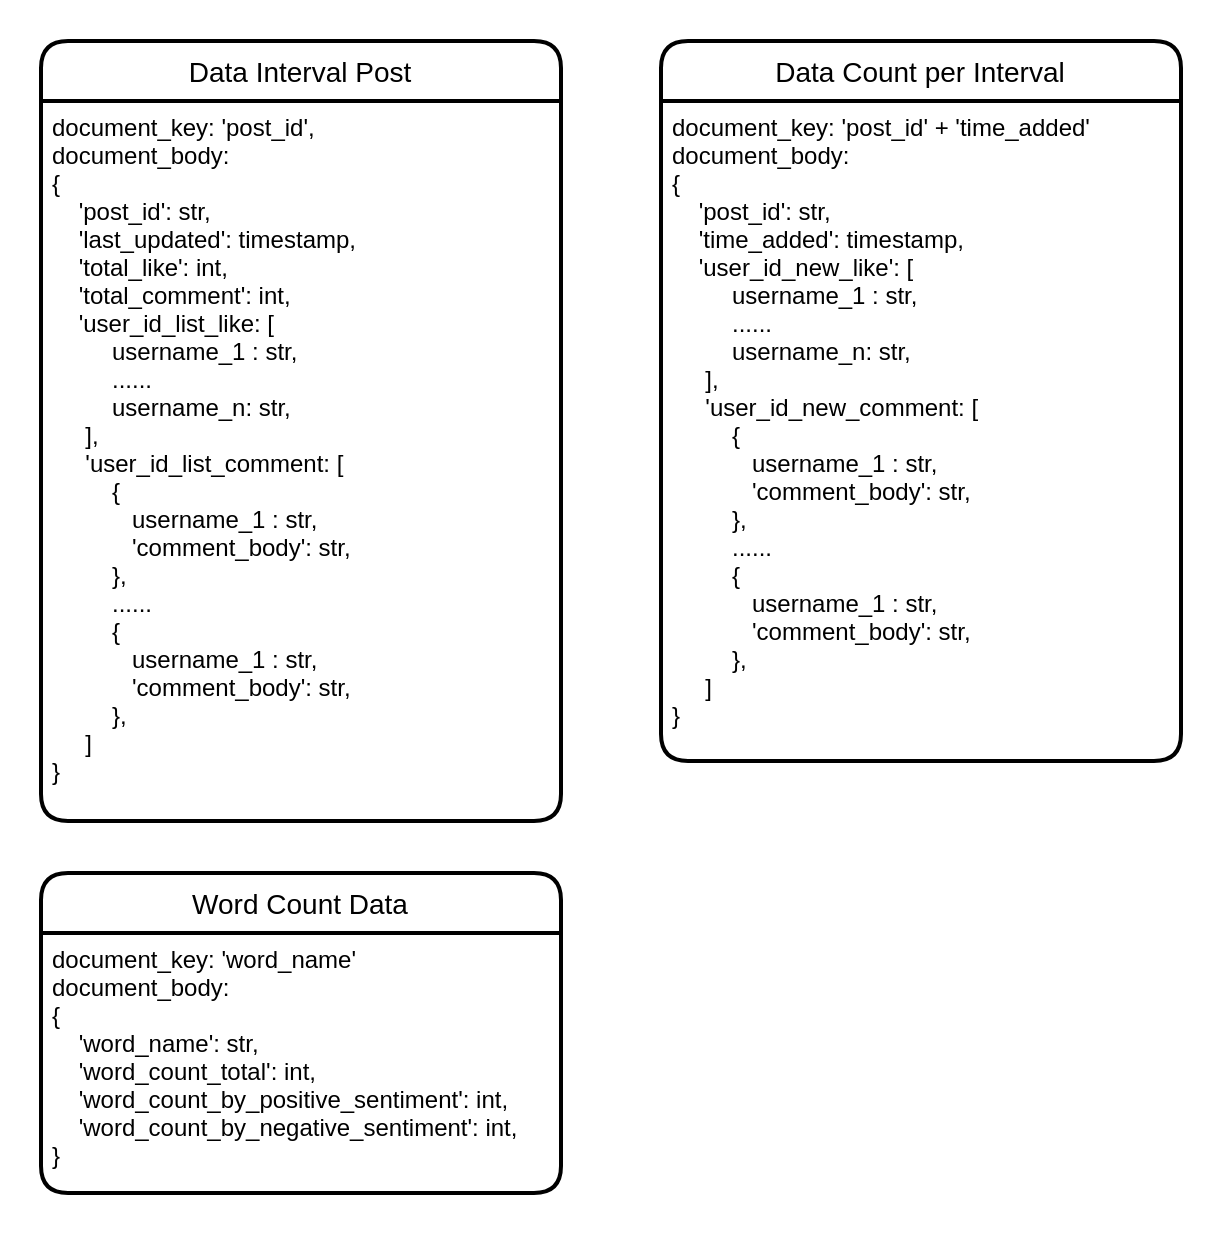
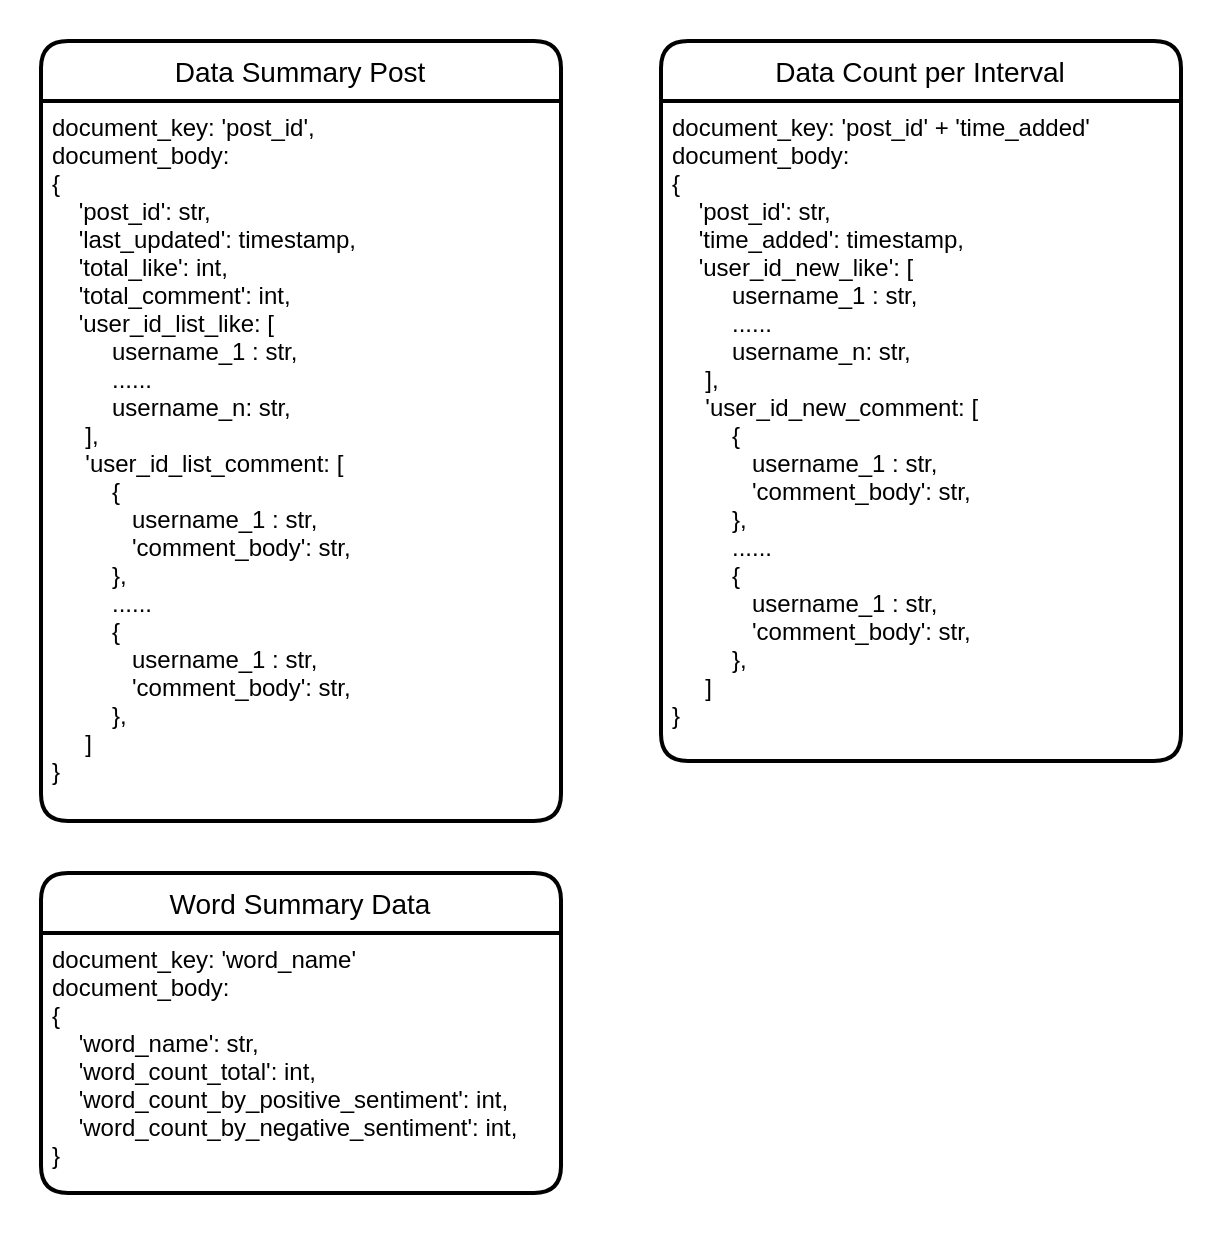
node "Data Interval Post": label "Data Interval Post" -> "Data Summary Post"
node "Word Count Data": label "Word Count Data" -> "Word Summary Data"
